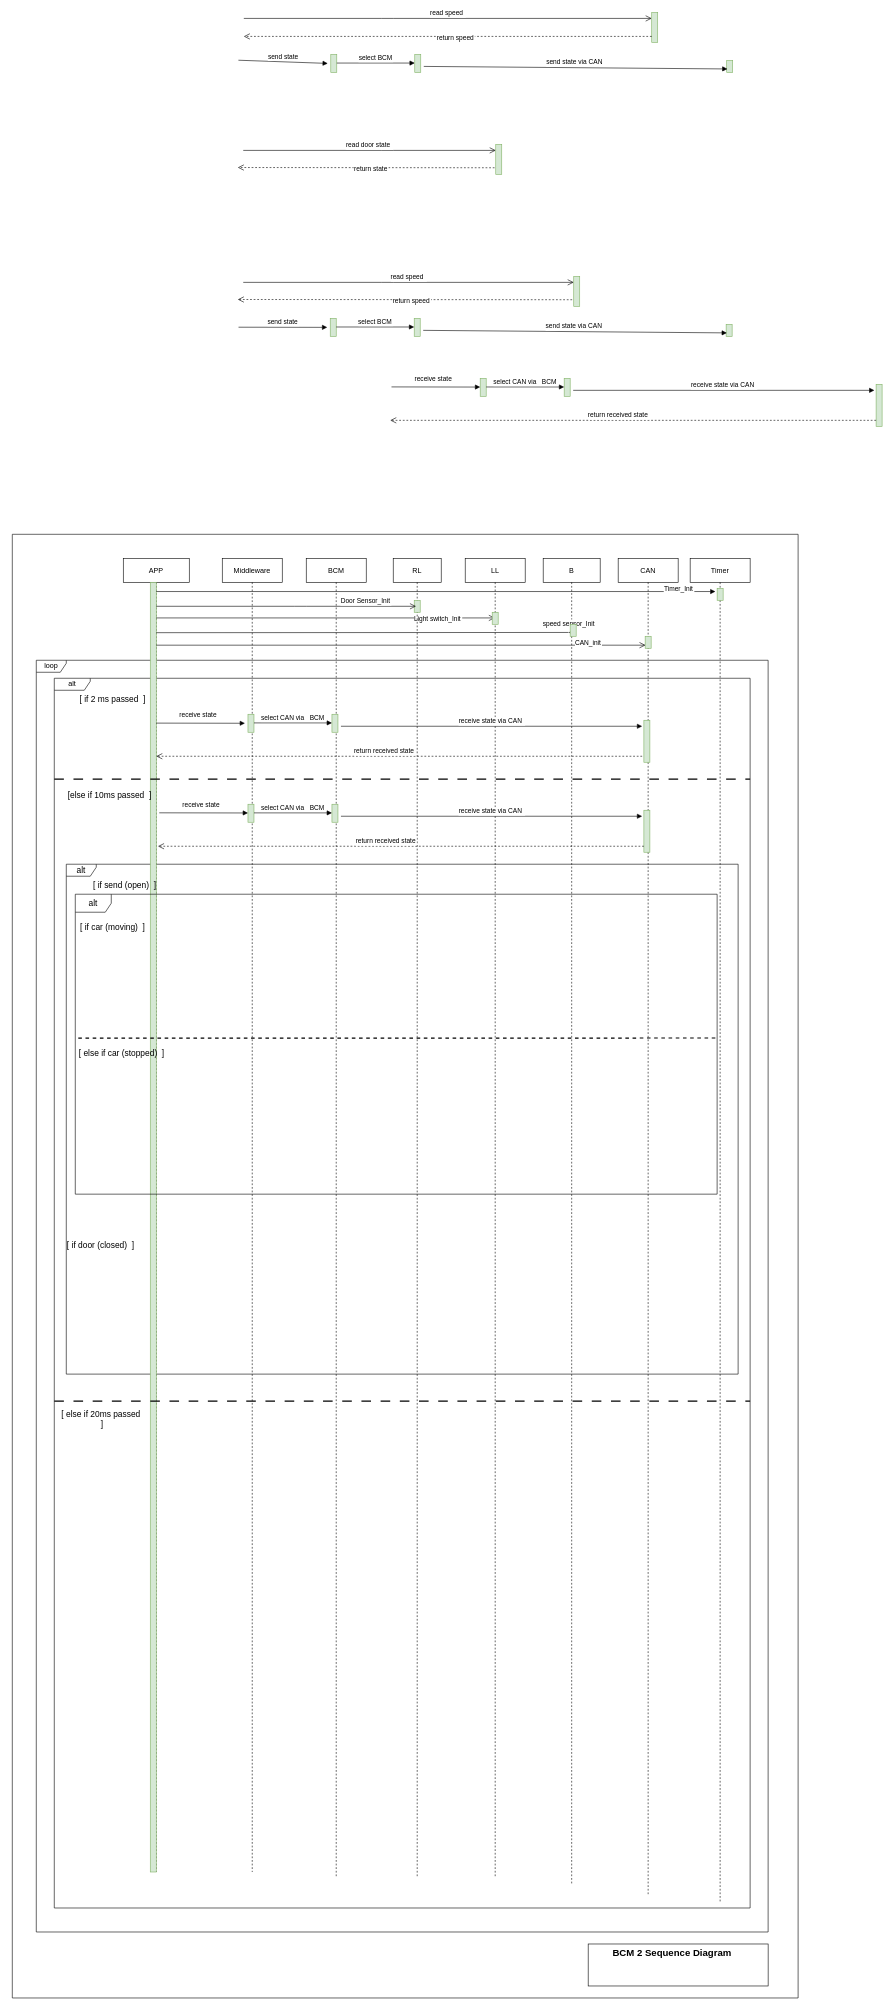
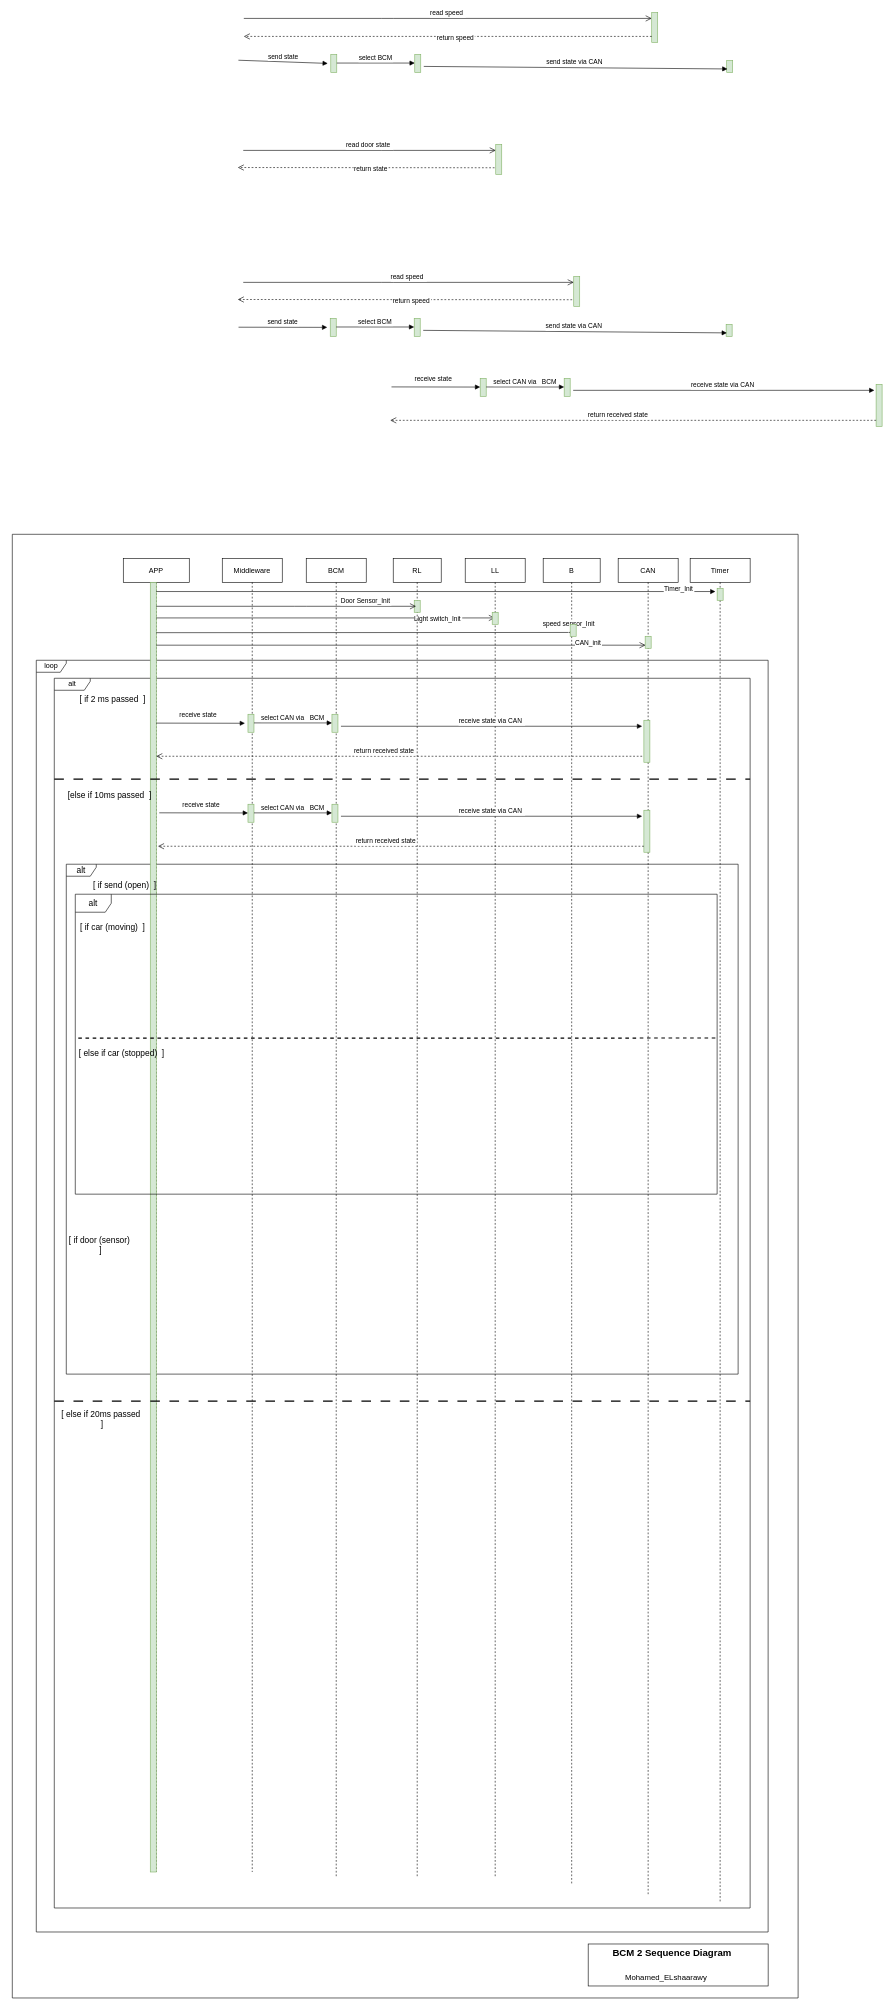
node "[ if door (closed) ]": label "[ if door (closed) ]" -> "[ if door (sensor) ]"
node "Mohamed_ELshaarawy": added
